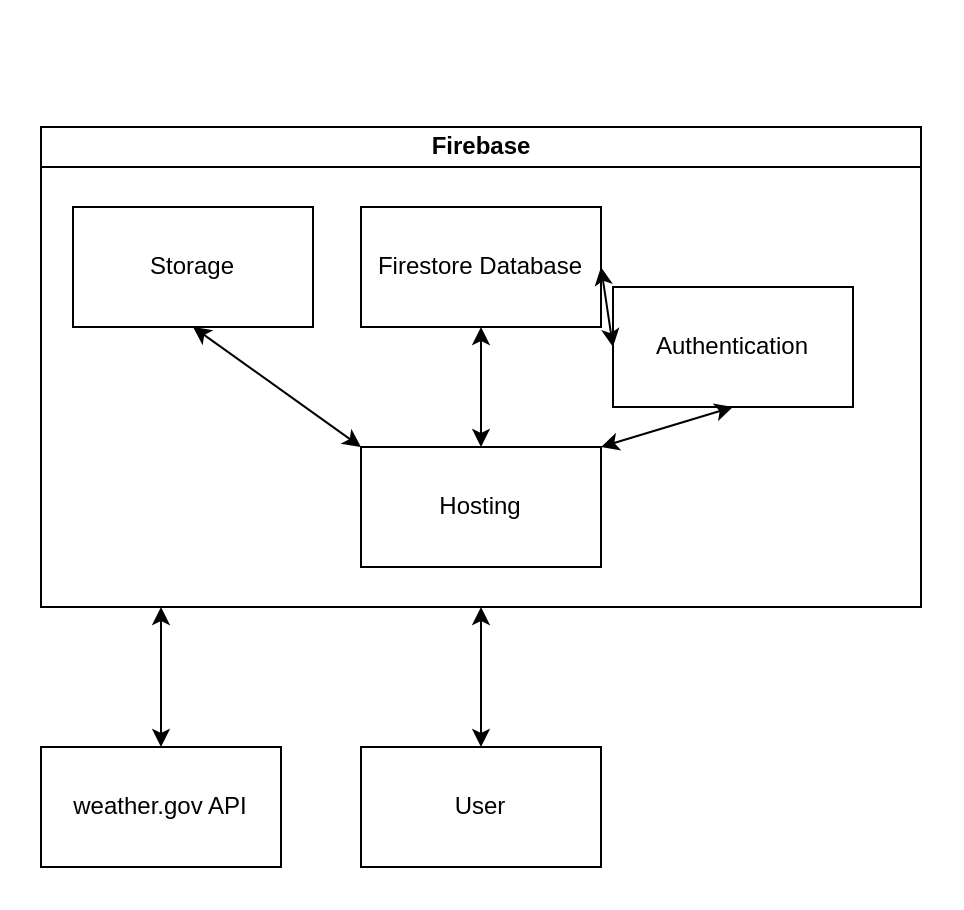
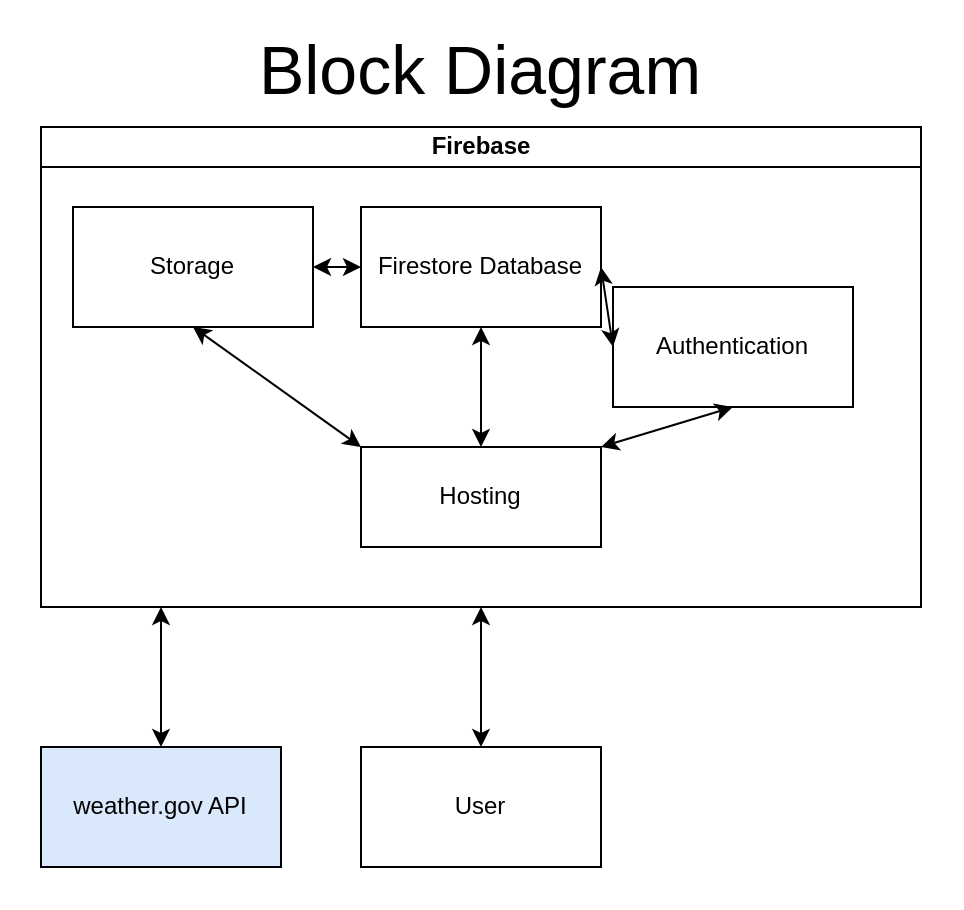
node "Block Diagram": added
edge "Storage" -- "Firestore Database": added
node "Hosting": size 240x120 -> 240x100
node "weather.gov API": fillcolor #ffffff -> #dae8fc
